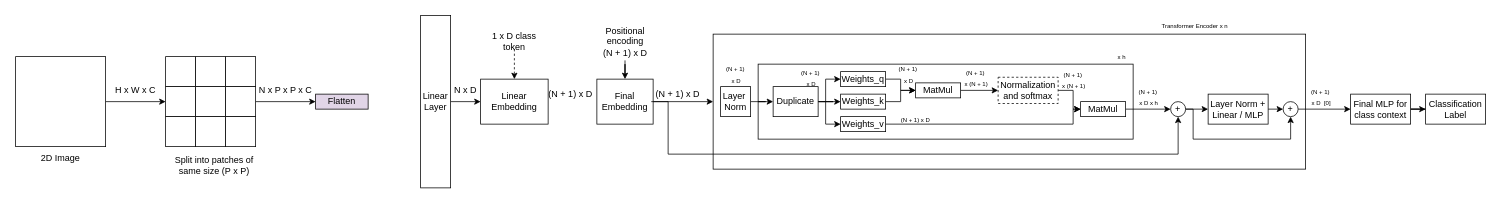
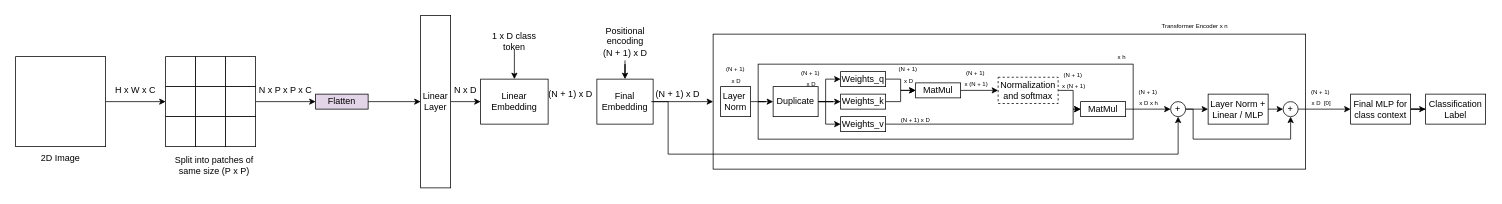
edge "1 x D class token" -> "Linear Embedding": style dashed -> solid
edge "Flatten" -> "Linear Layer": added
